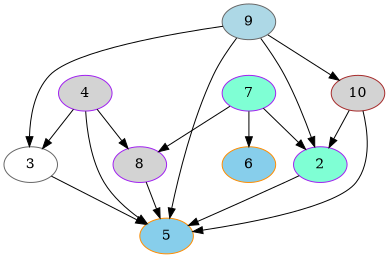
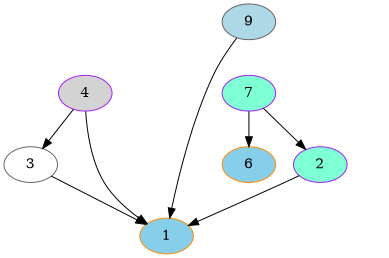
edge "9" -> "3": removed
edge "9" -> "2": removed
node "10": removed
node "8": removed
node "5": label "5" -> "1"
